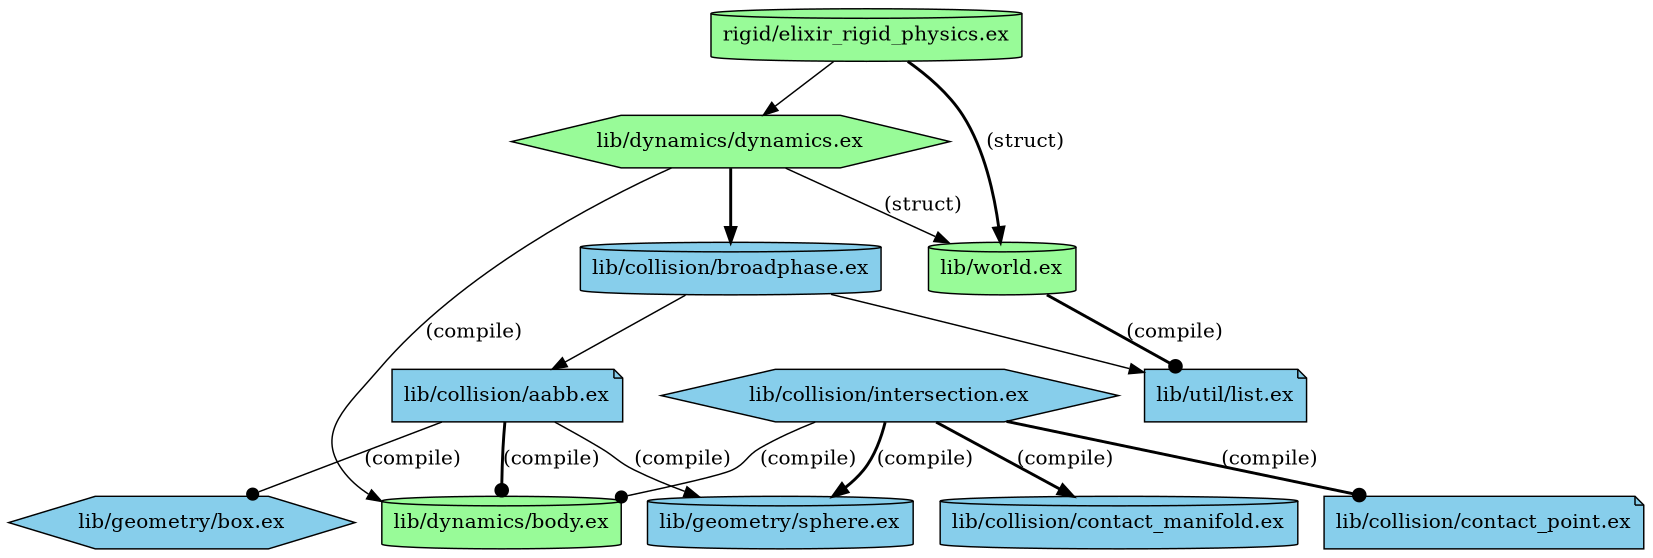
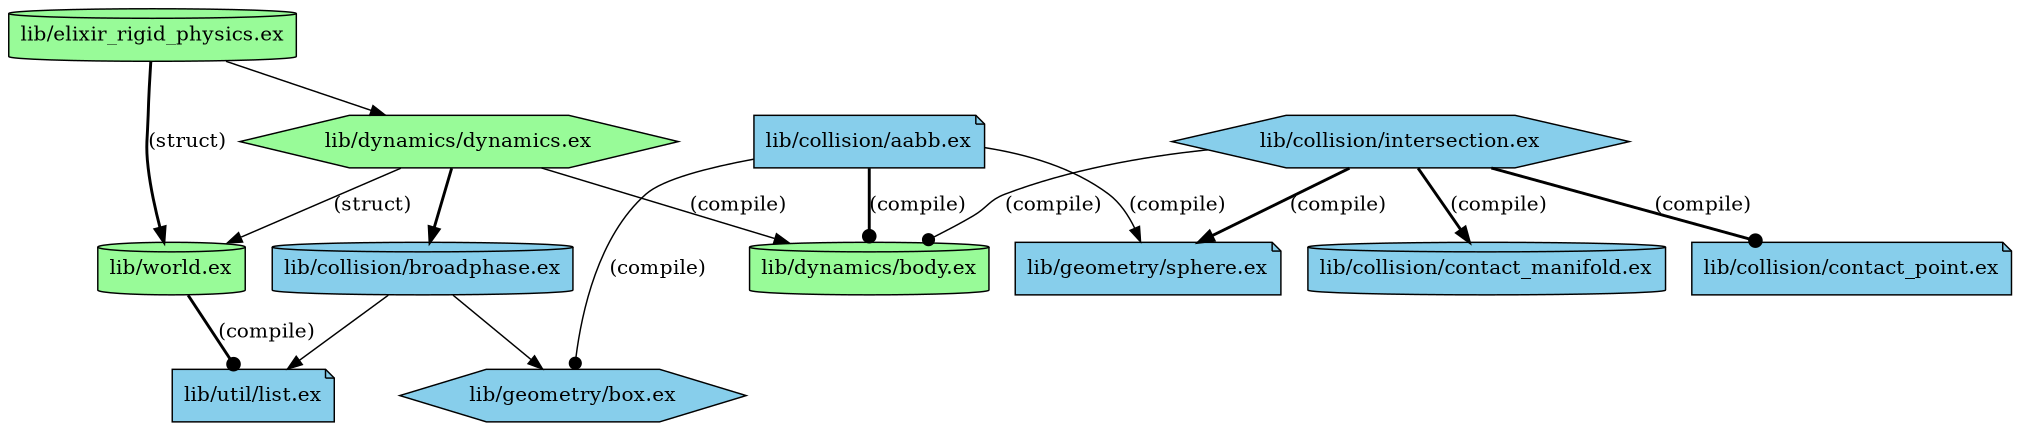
node "rigid/elixir_rigid_physics.ex": label "rigid/elixir_rigid_physics.ex" -> "lib/elixir_rigid_physics.ex"
edge "lib/collision/broadphase.ex" -> "lib/collision/aabb.ex": now "lib/collision/broadphase.ex" -> "lib/geometry/box.ex"
node "lib/geometry/sphere.ex": shape cylinder -> note
